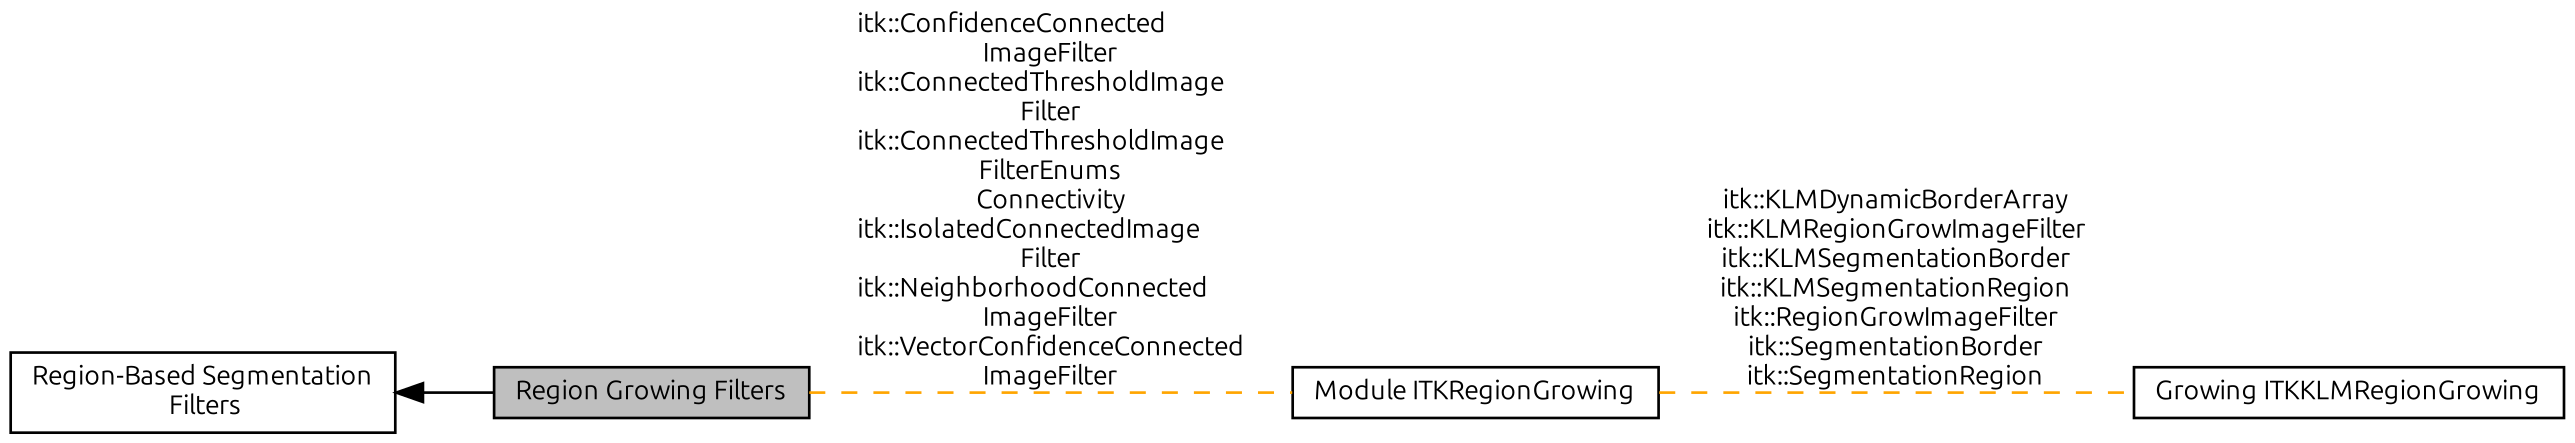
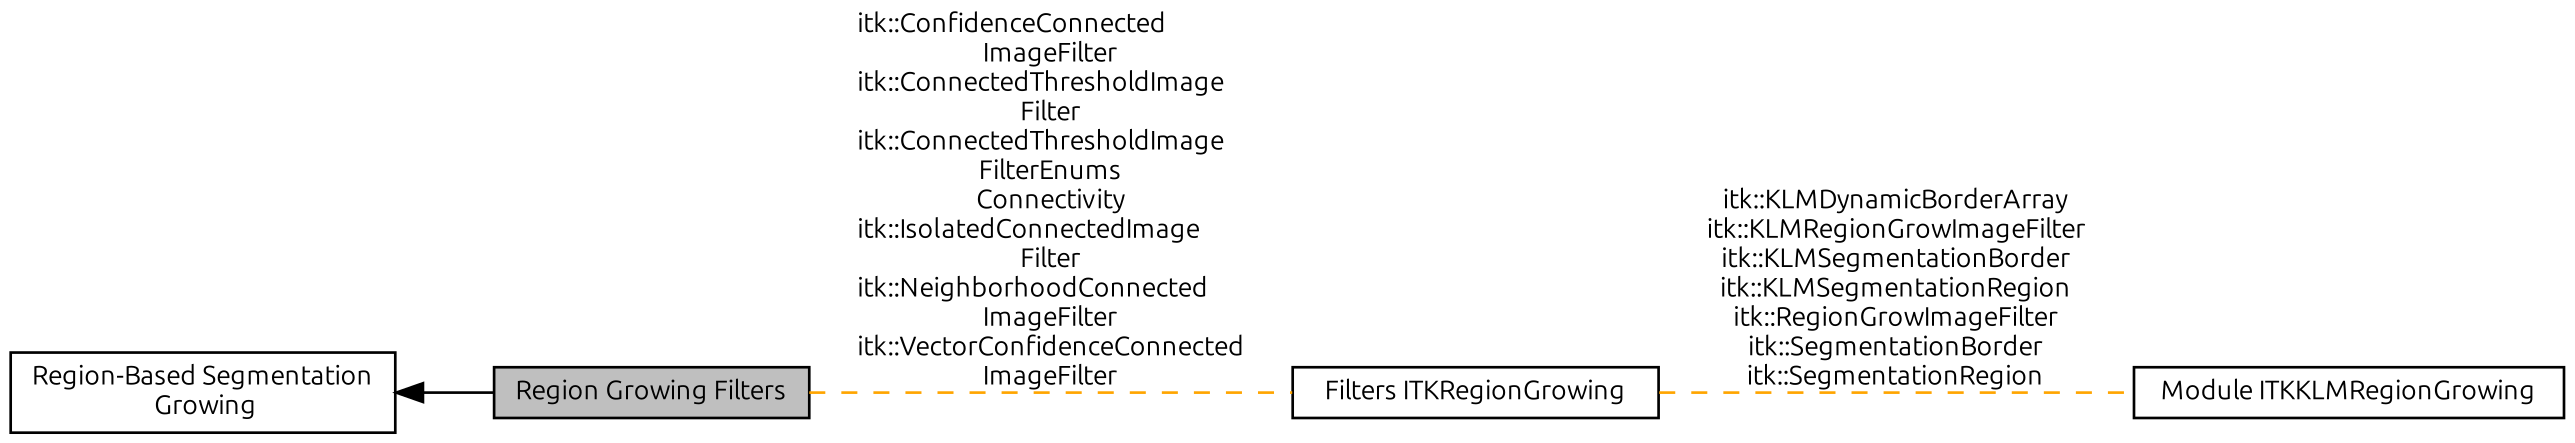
node "Region-Based Segmentation Filters": label "Region-Based Segmentation Filters" -> "Region-Based Segmentation Growing"
node "Module ITKRegionGrowing": label "Module ITKRegionGrowing" -> "Filters ITKRegionGrowing"
node "Growing ITKKLMRegionGrowing": label "Growing ITKKLMRegionGrowing" -> "Module ITKKLMRegionGrowing"
